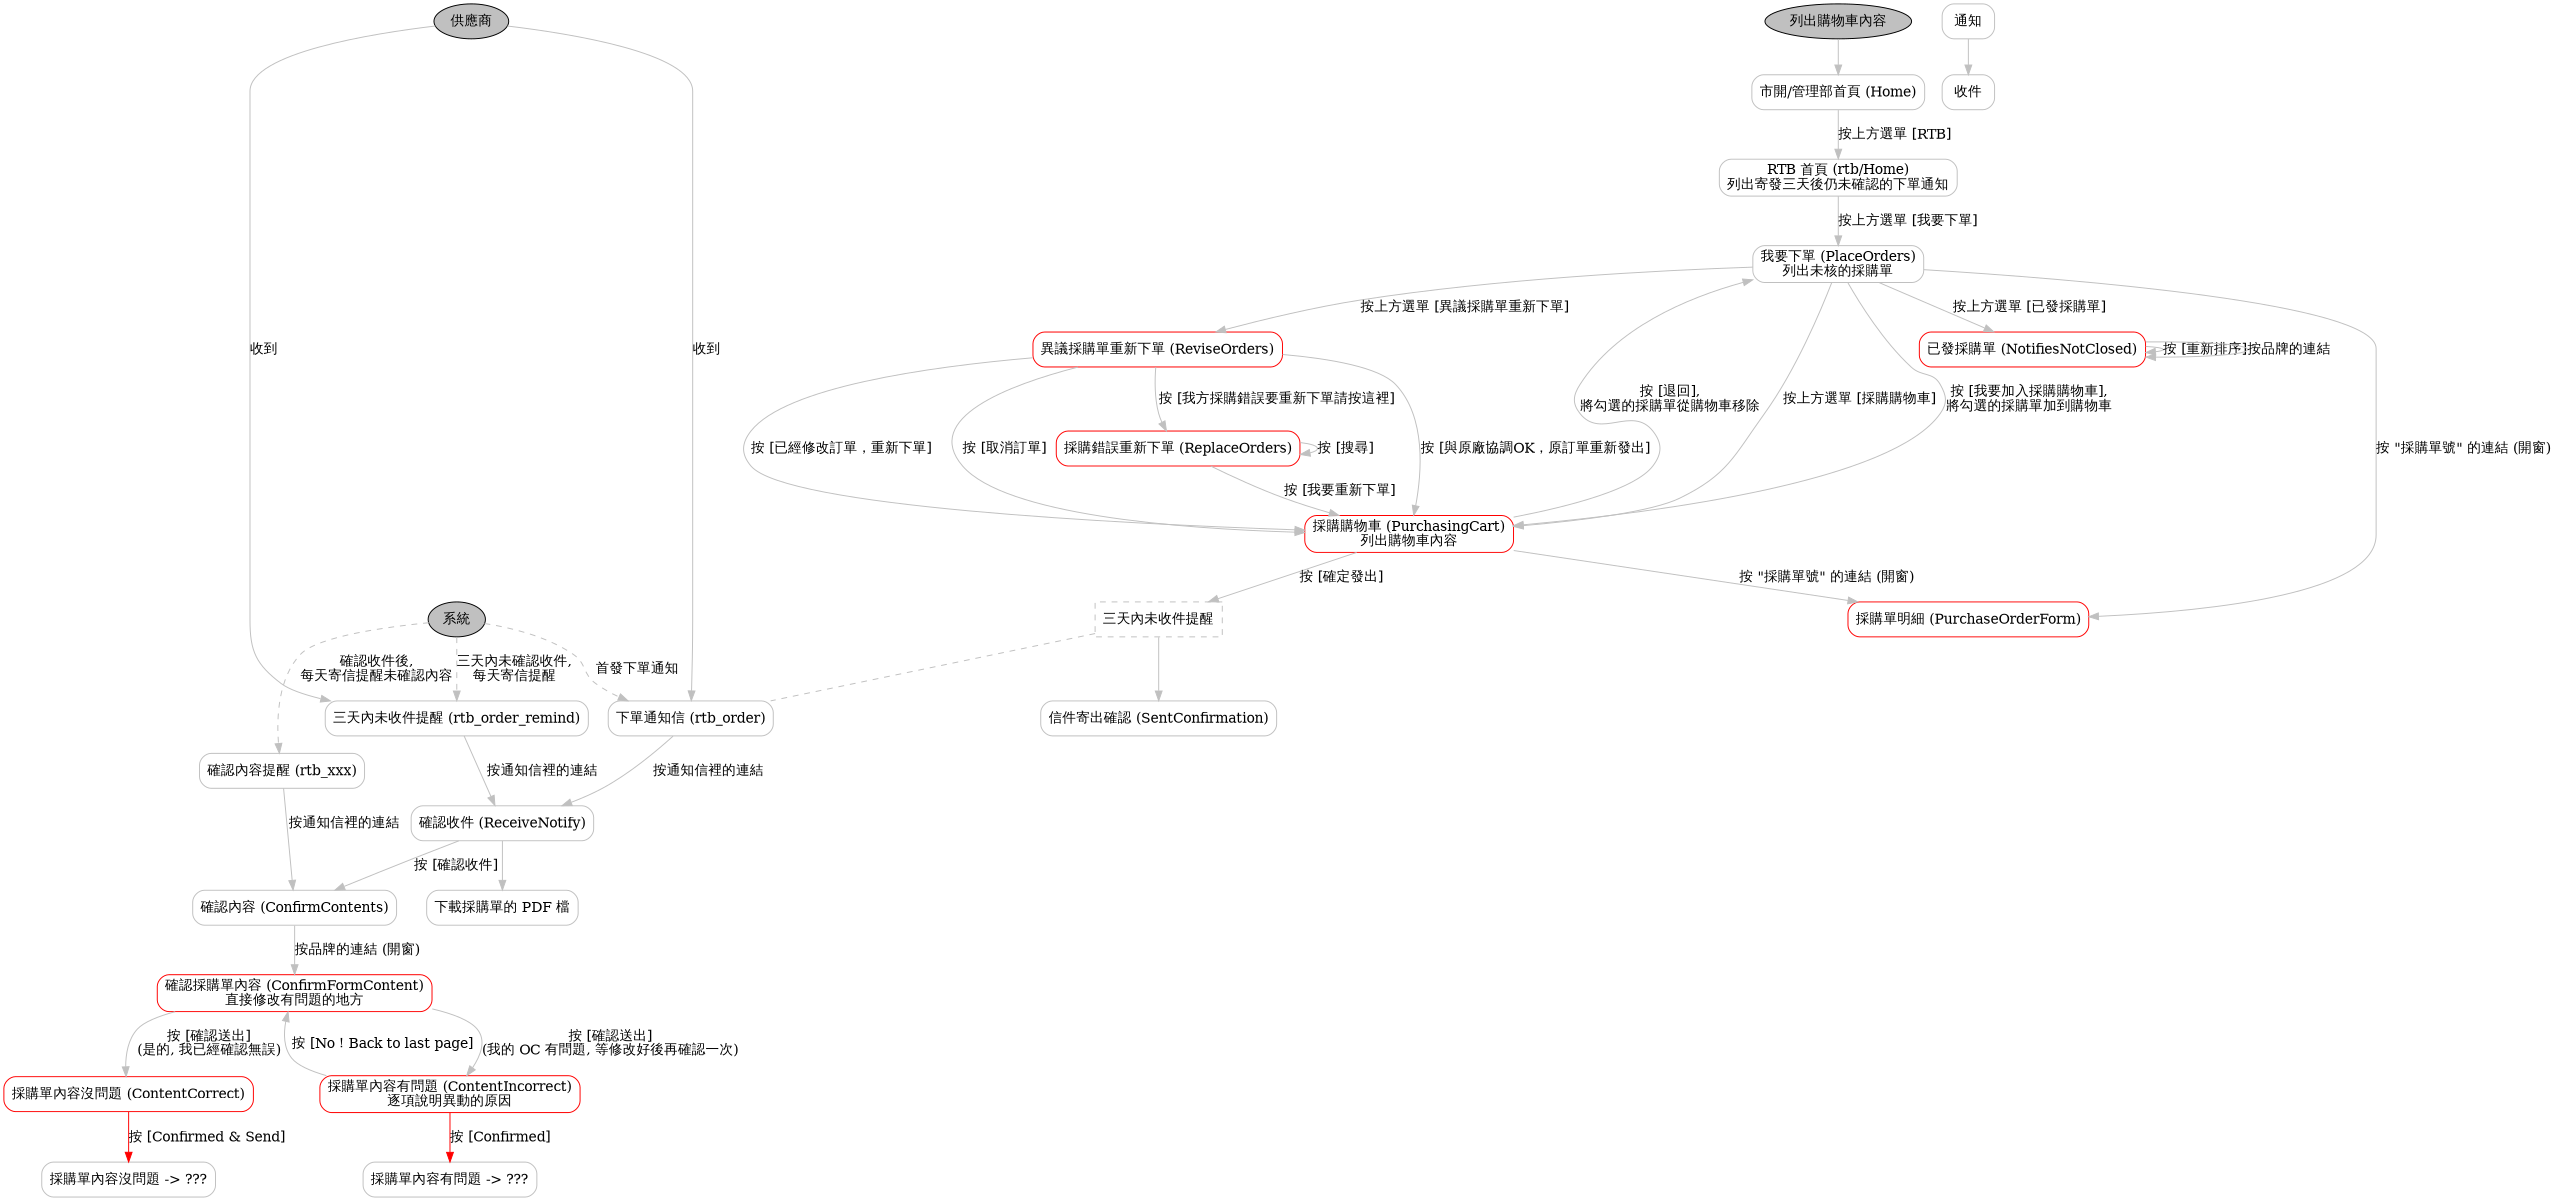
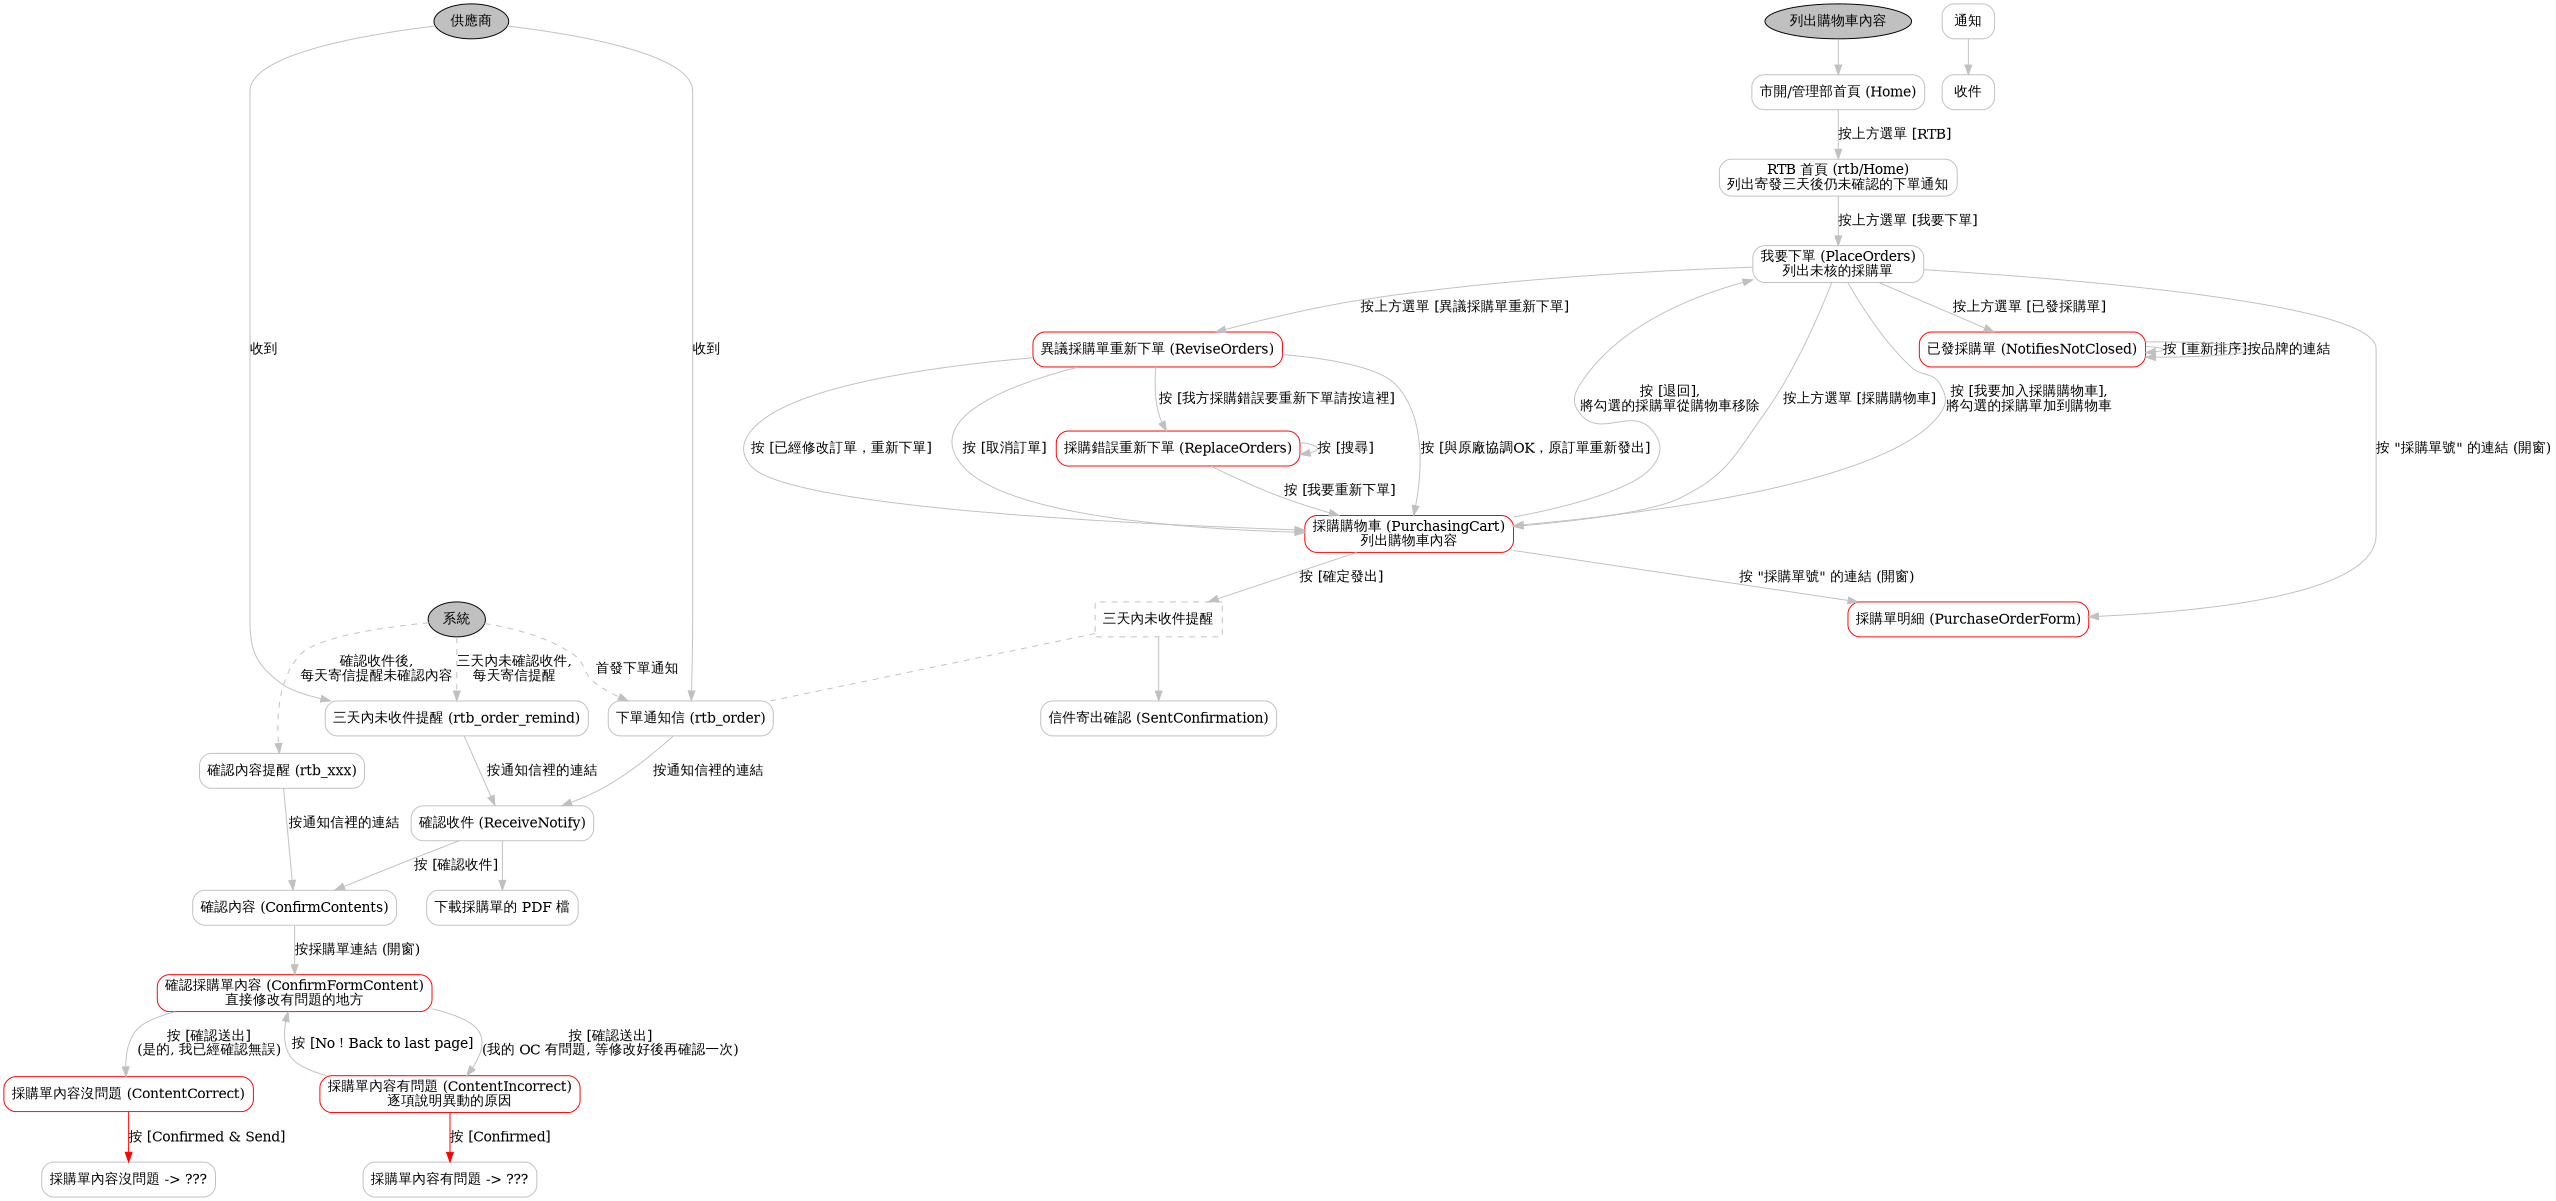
edge "確認內容 (ConfirmContents)" -> "確認採購單內容 (ConfirmFormContent) 直接修改有問題的地方": label "按品牌的連結 (開窗)" -> "按採購單連結 (開窗)"
